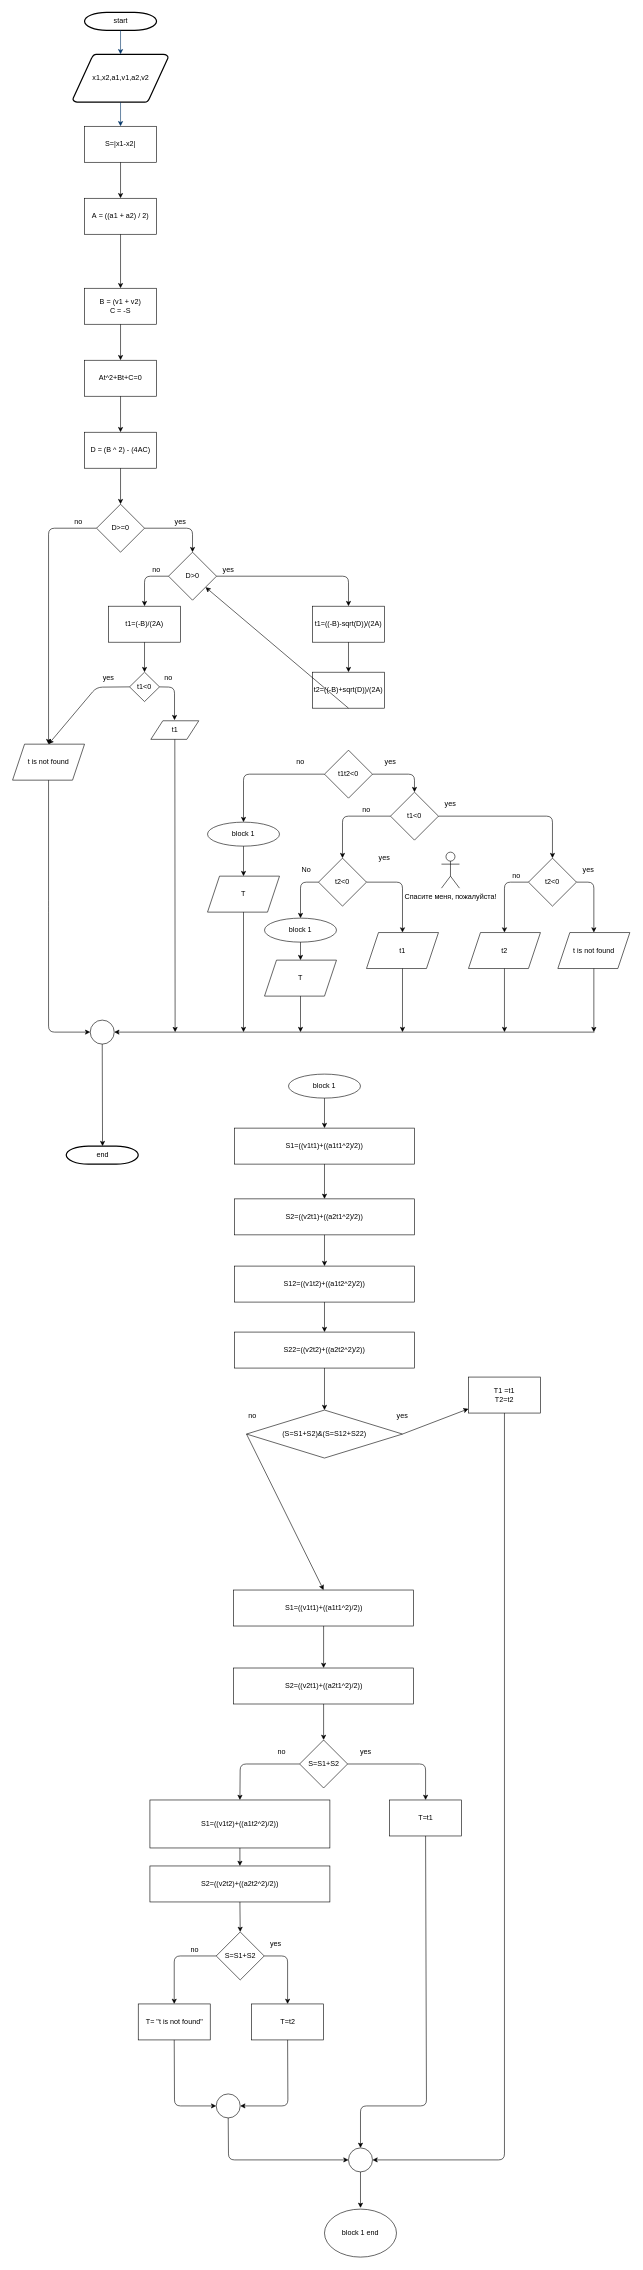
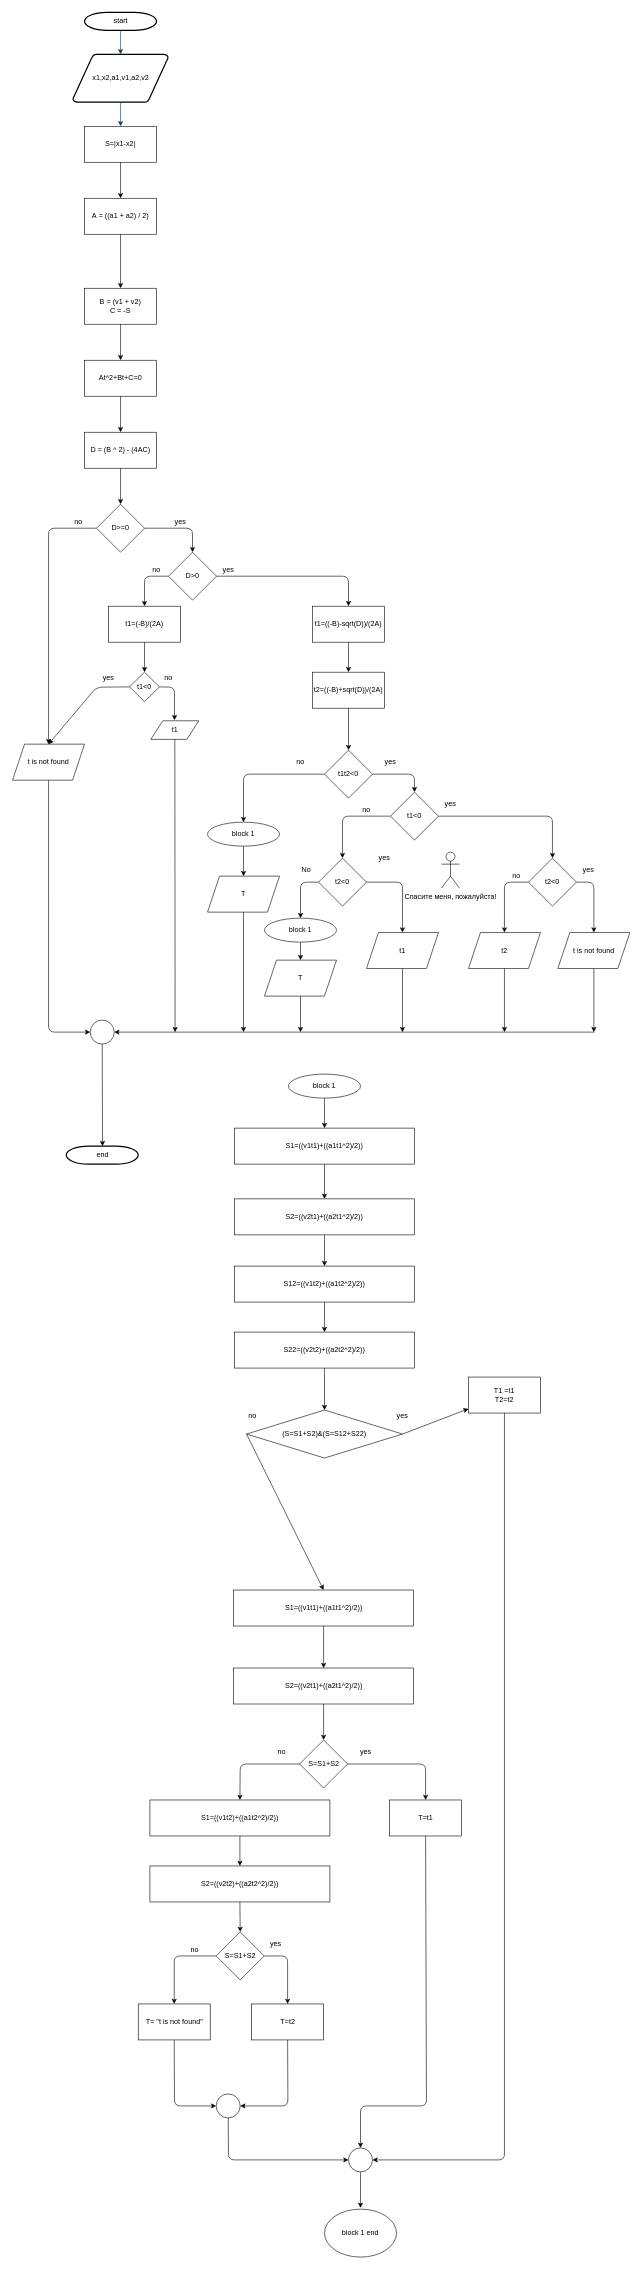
edge "t2=((-B)+sqrt(D))/(2A)" -> "D>0": now "t2=((-B)+sqrt(D))/(2A)" -> "t1t2<0"
node "S1=((v1t2)+((a1t2^2)/2))": size 180x48 -> 180x36
